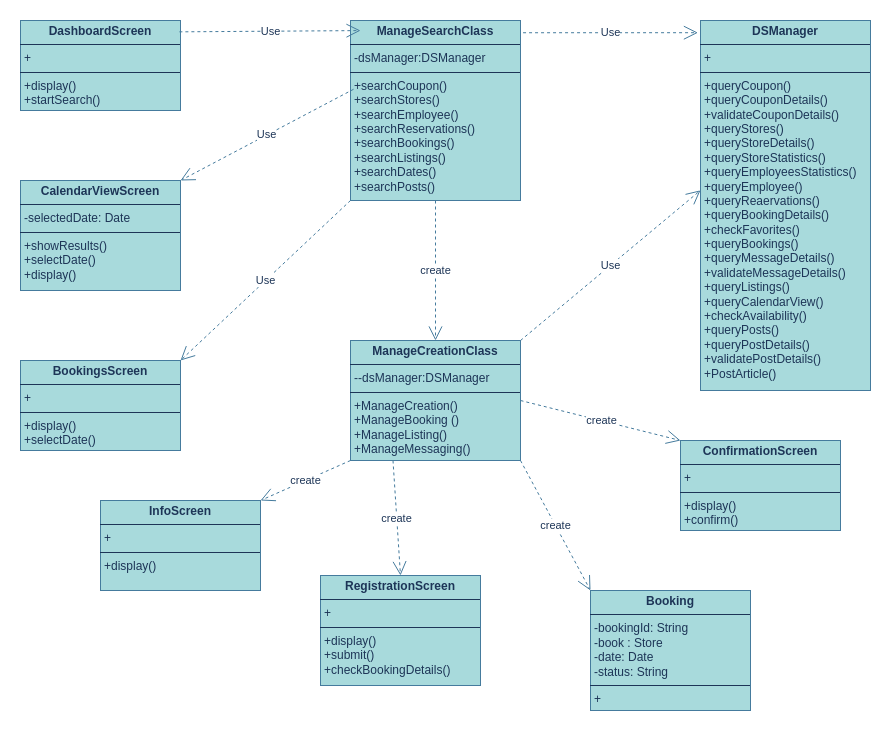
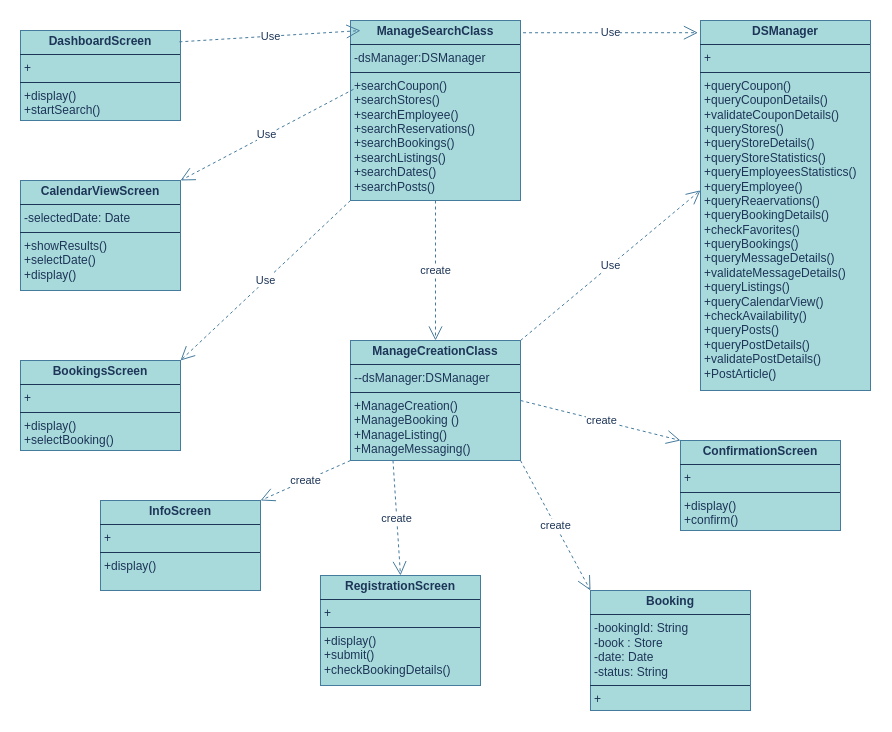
node "DashboardScreen + +display() +startSearch()": moved (101, 66) -> (101, 76)
node "BookingsScreen + +display() +selectDate()": label "BookingsScreen + +display() +selectDate()" -> "BookingsScreen + +display() +selectBooking()"
